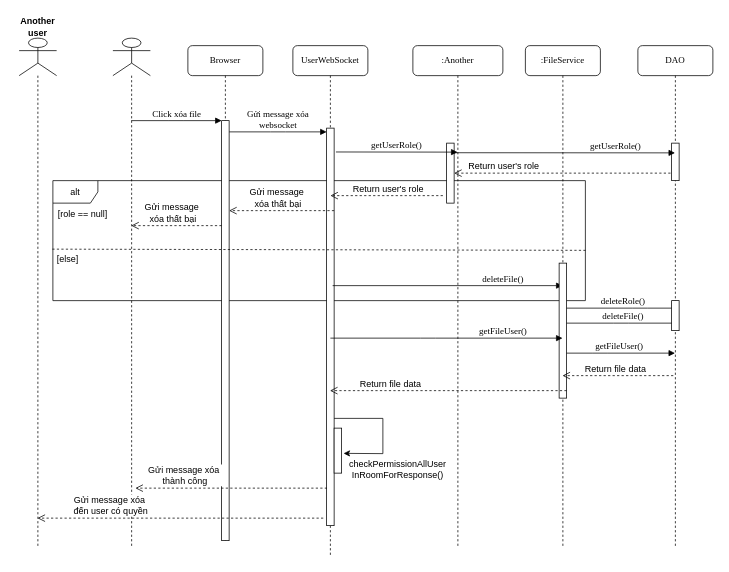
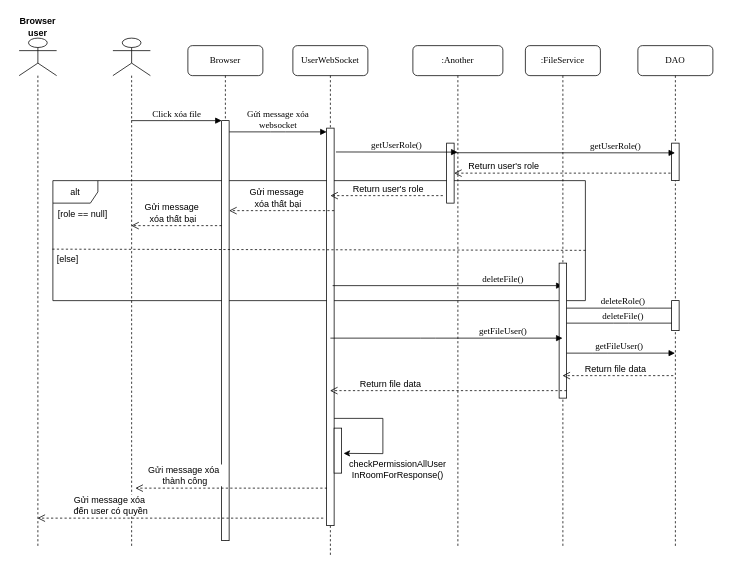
node "Another user": label "Another user" -> "Browser user"
